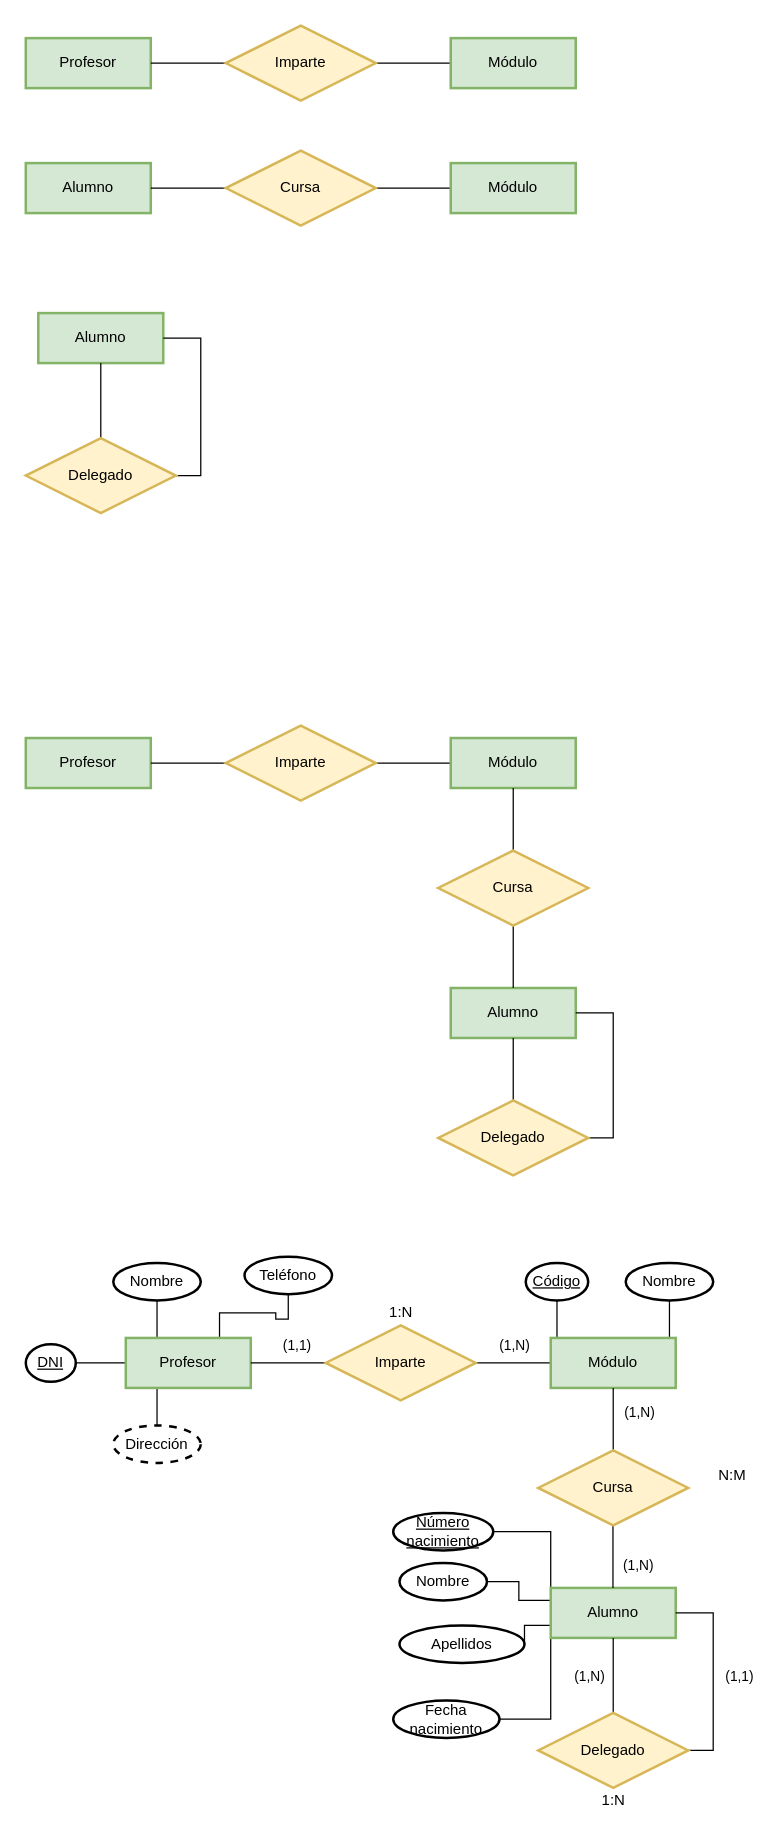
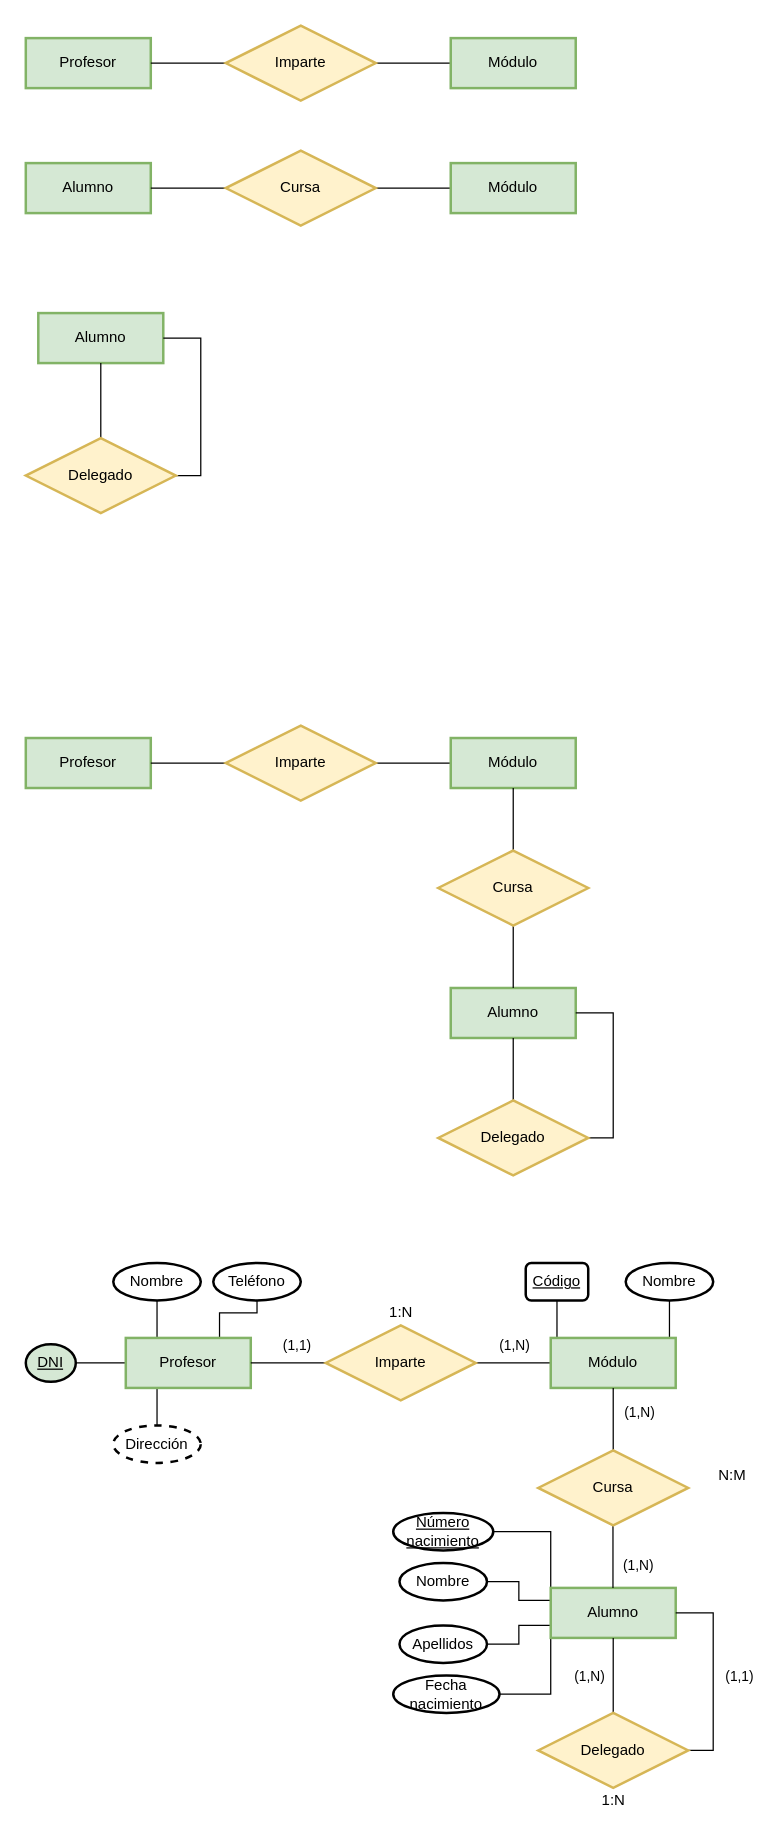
node "Teléfono": moved (288, 1276) -> (257, 1282)
node "Código": shape ellipse -> rounded rectangle
node "DNI": fillcolor #ffffff -> #d5e8d4
node "Apellidos": size 125x38 -> 88x38
node "Fecha nacimiento": moved (446, 1719) -> (446, 1694)
